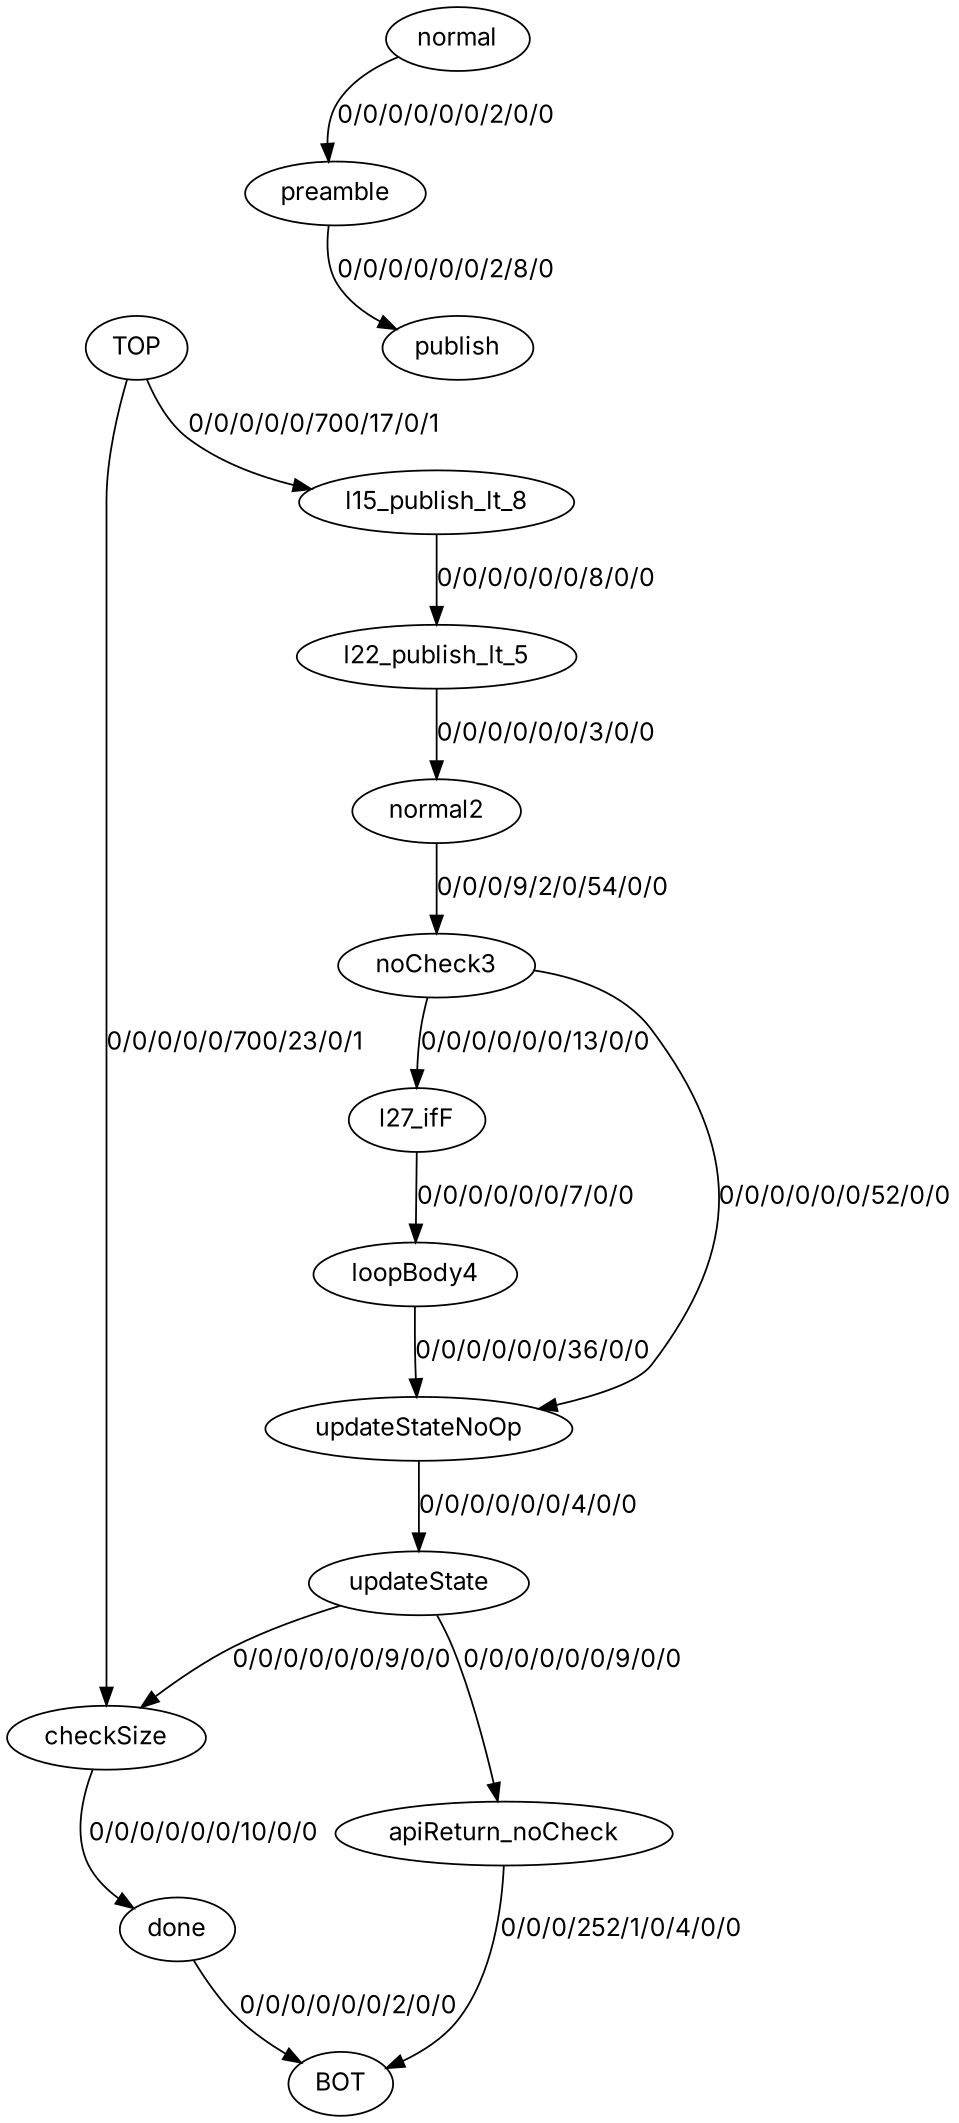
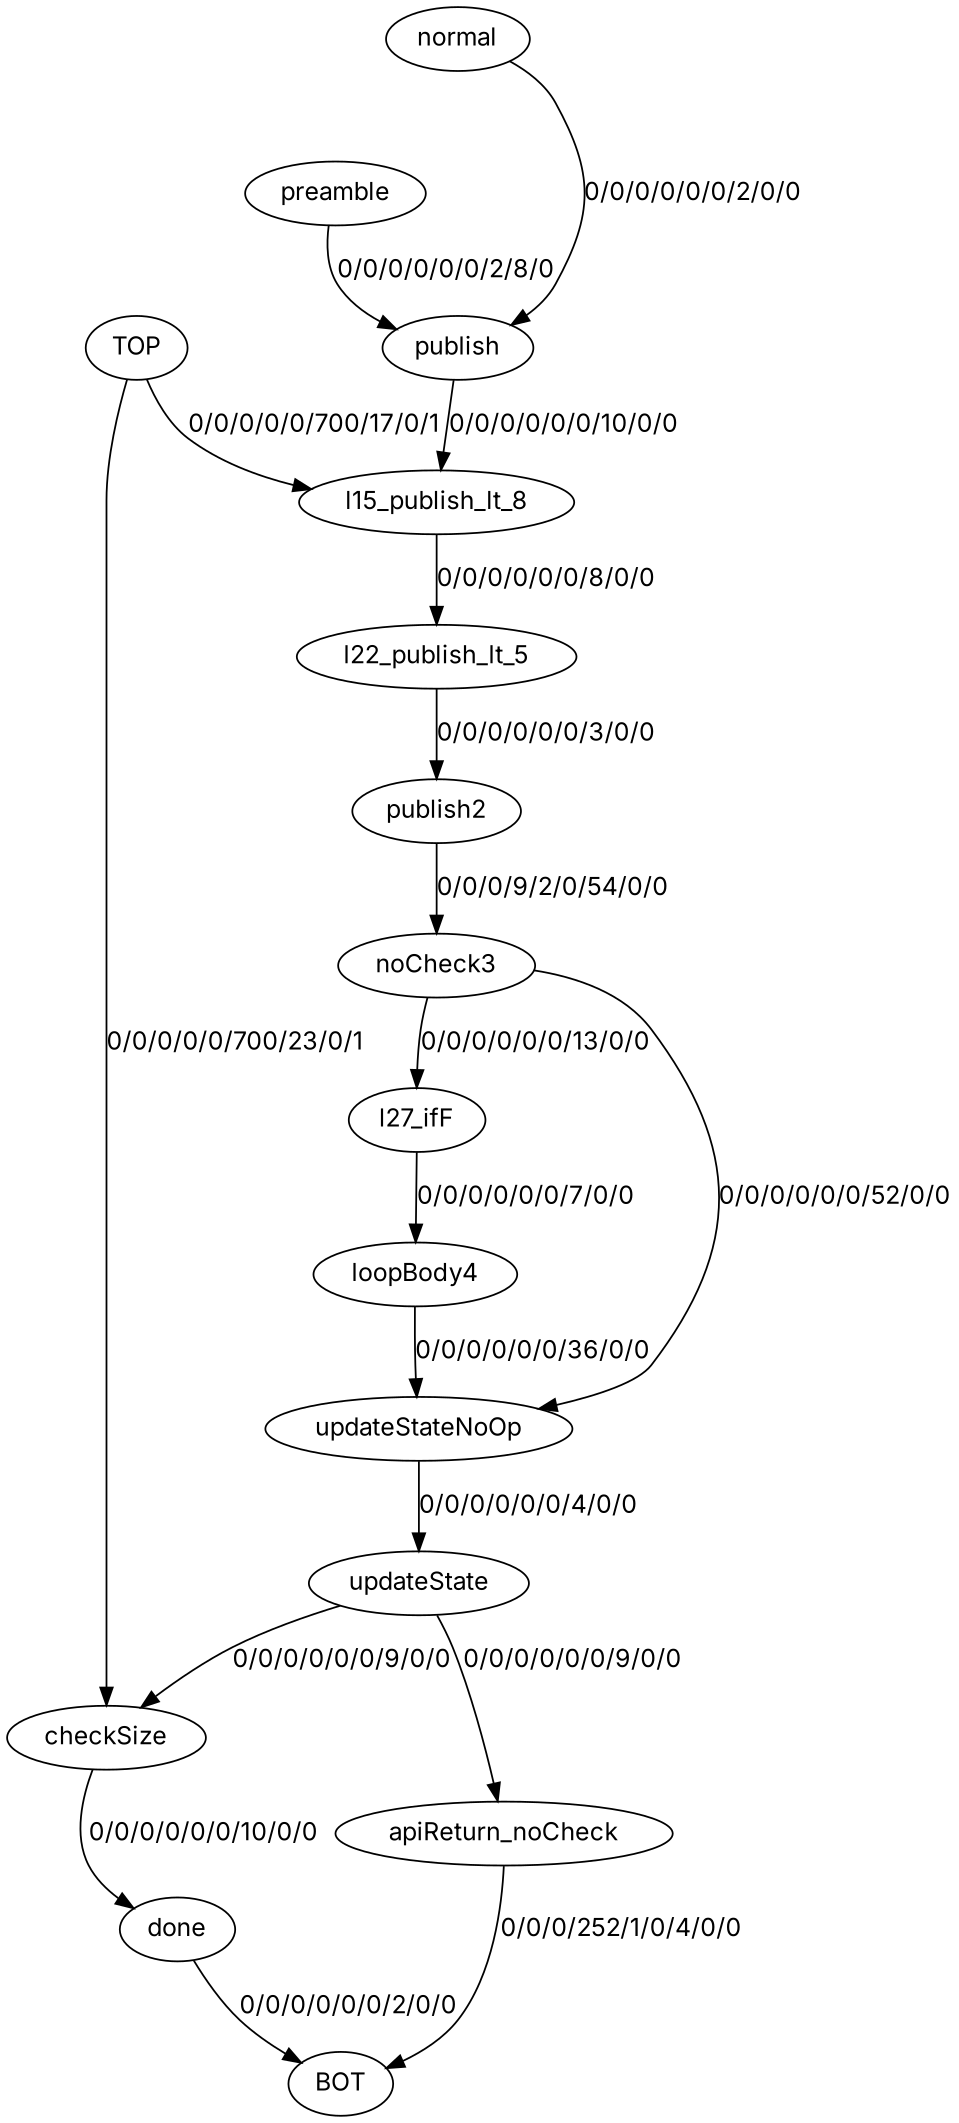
edge "normal" -> "preamble": now "normal" -> "publish"
edge "publish" -> "l15_publish_lt_8": added, label "0/0/0/0/0/0/10/0/0"
node "normal2": label "normal2" -> "publish2"
